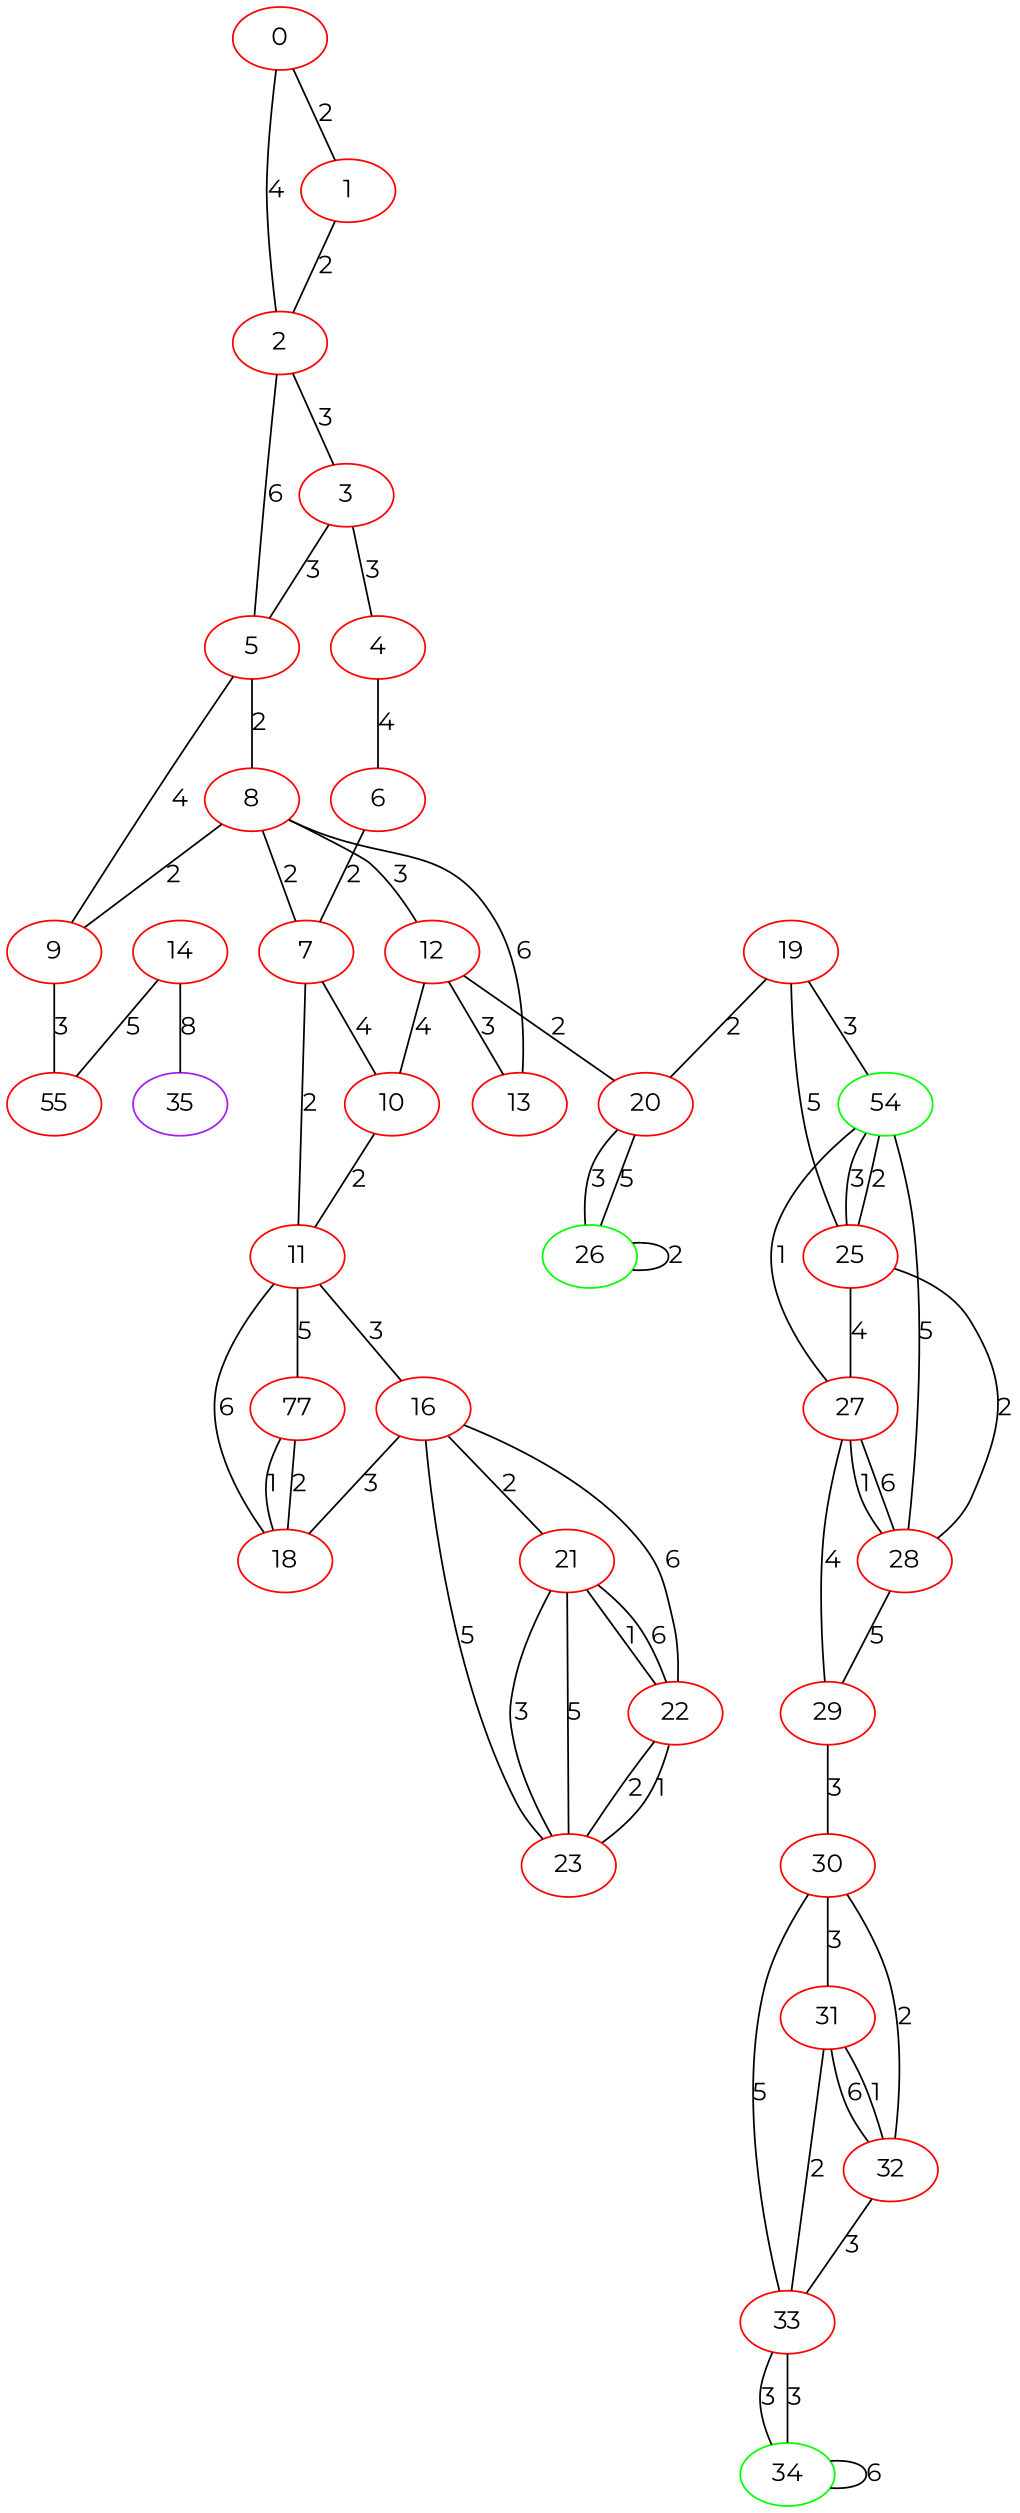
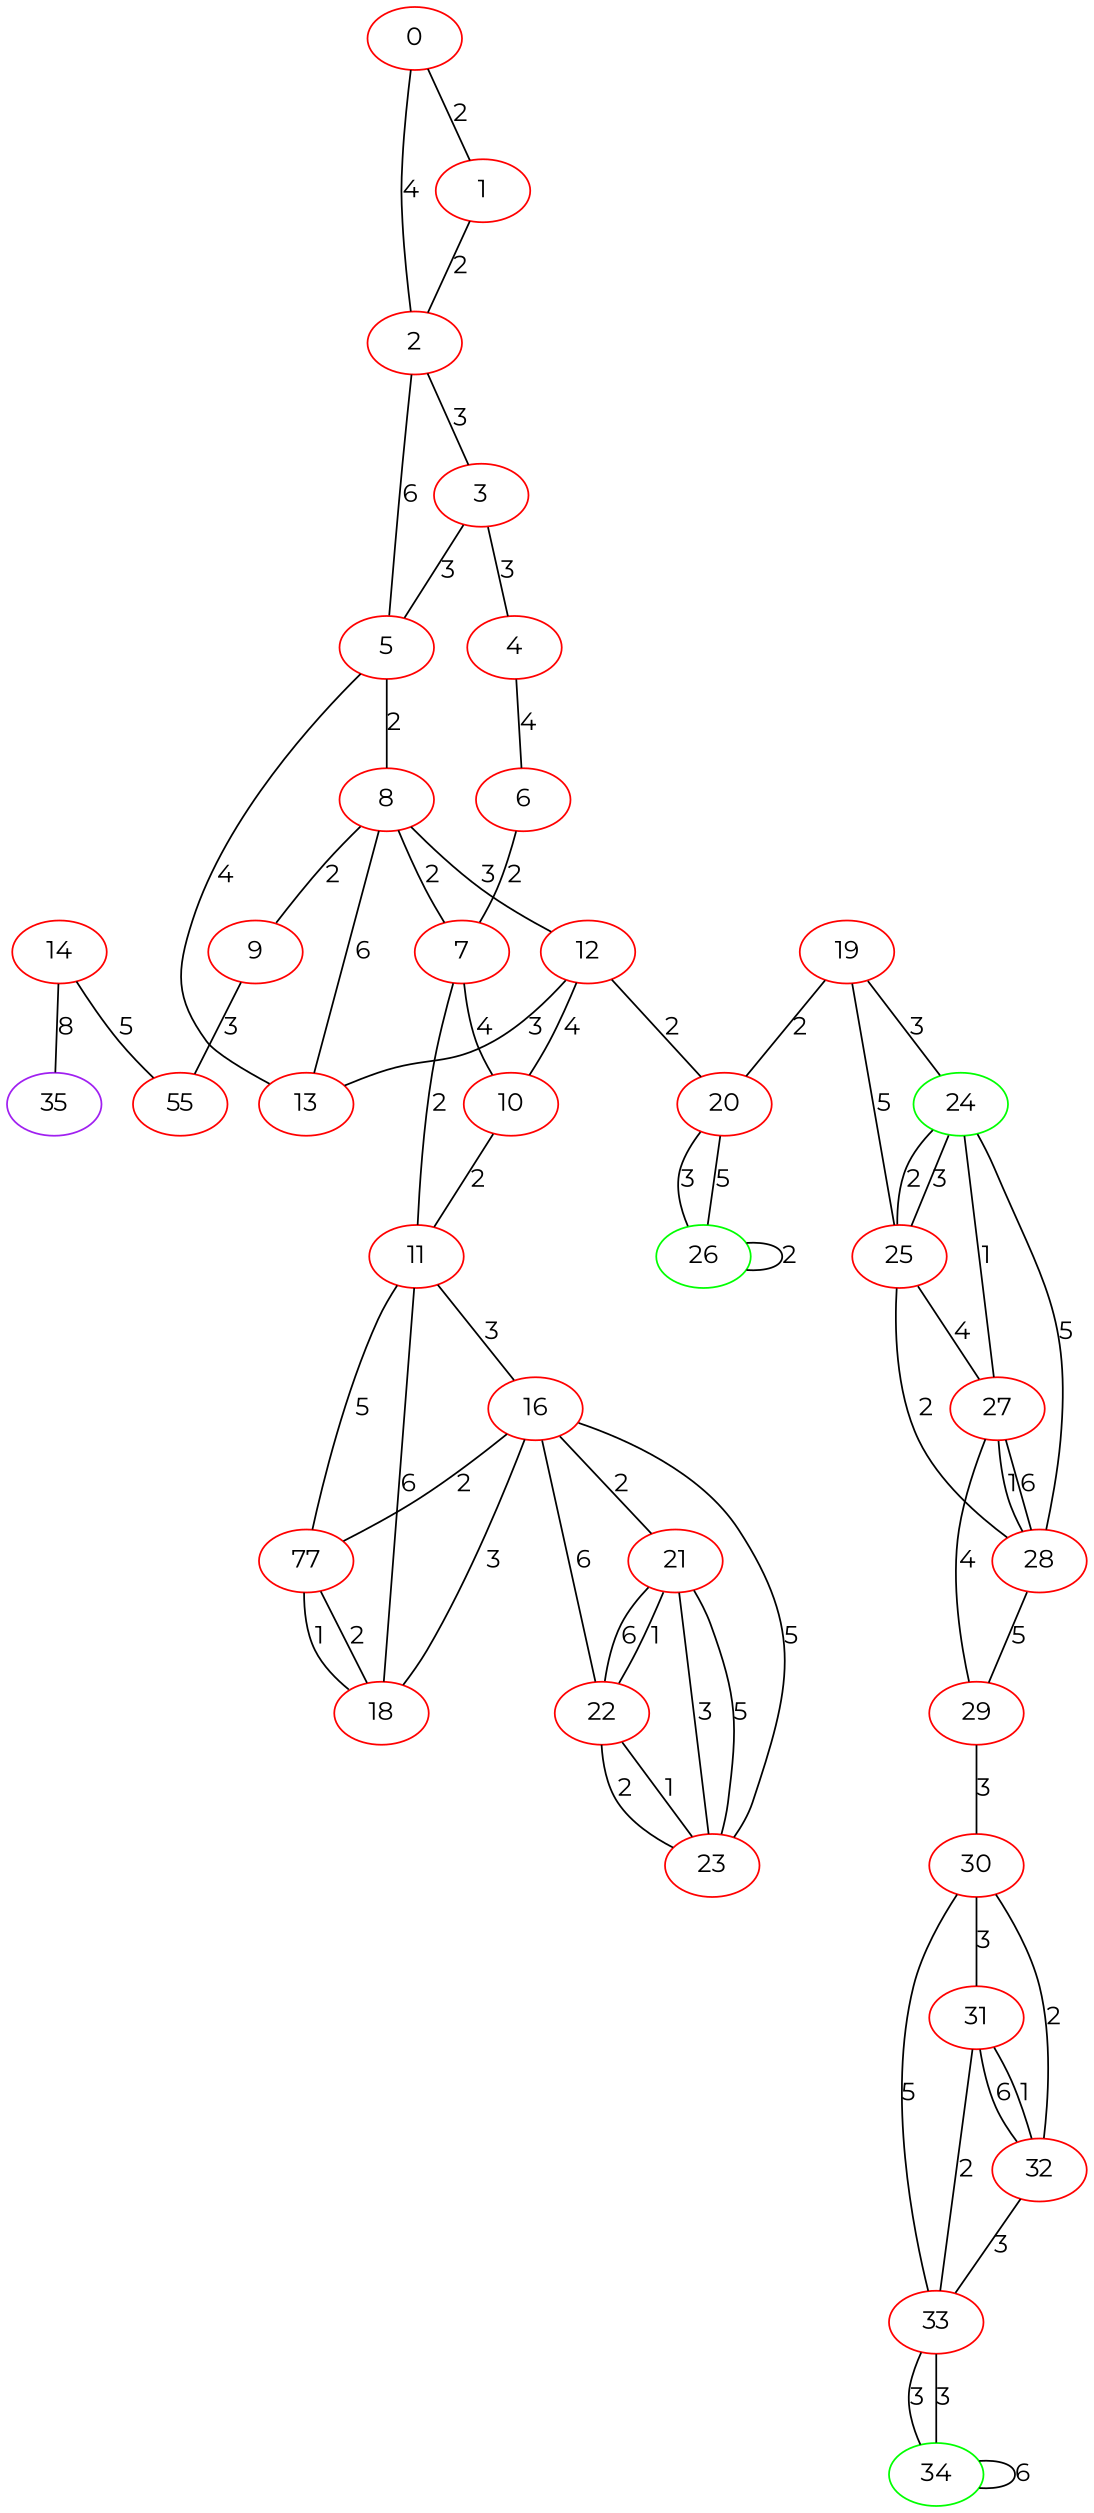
edge "5" -- "9": now "5" -- "13"
node "54": label "54" -> "24"
edge "16" -- "77": added, label "2"
